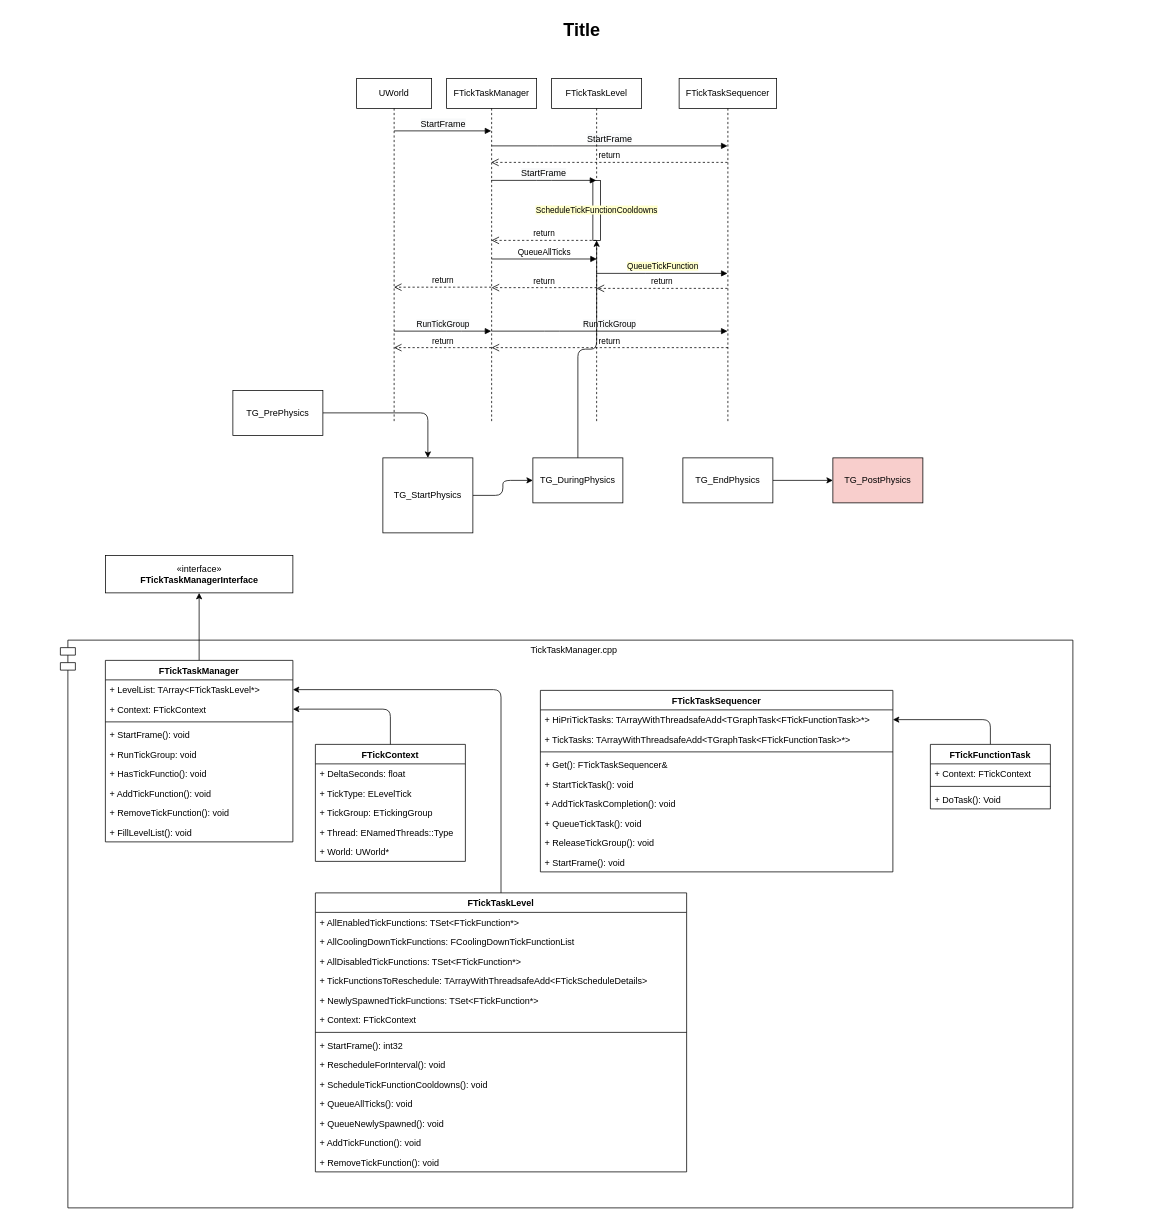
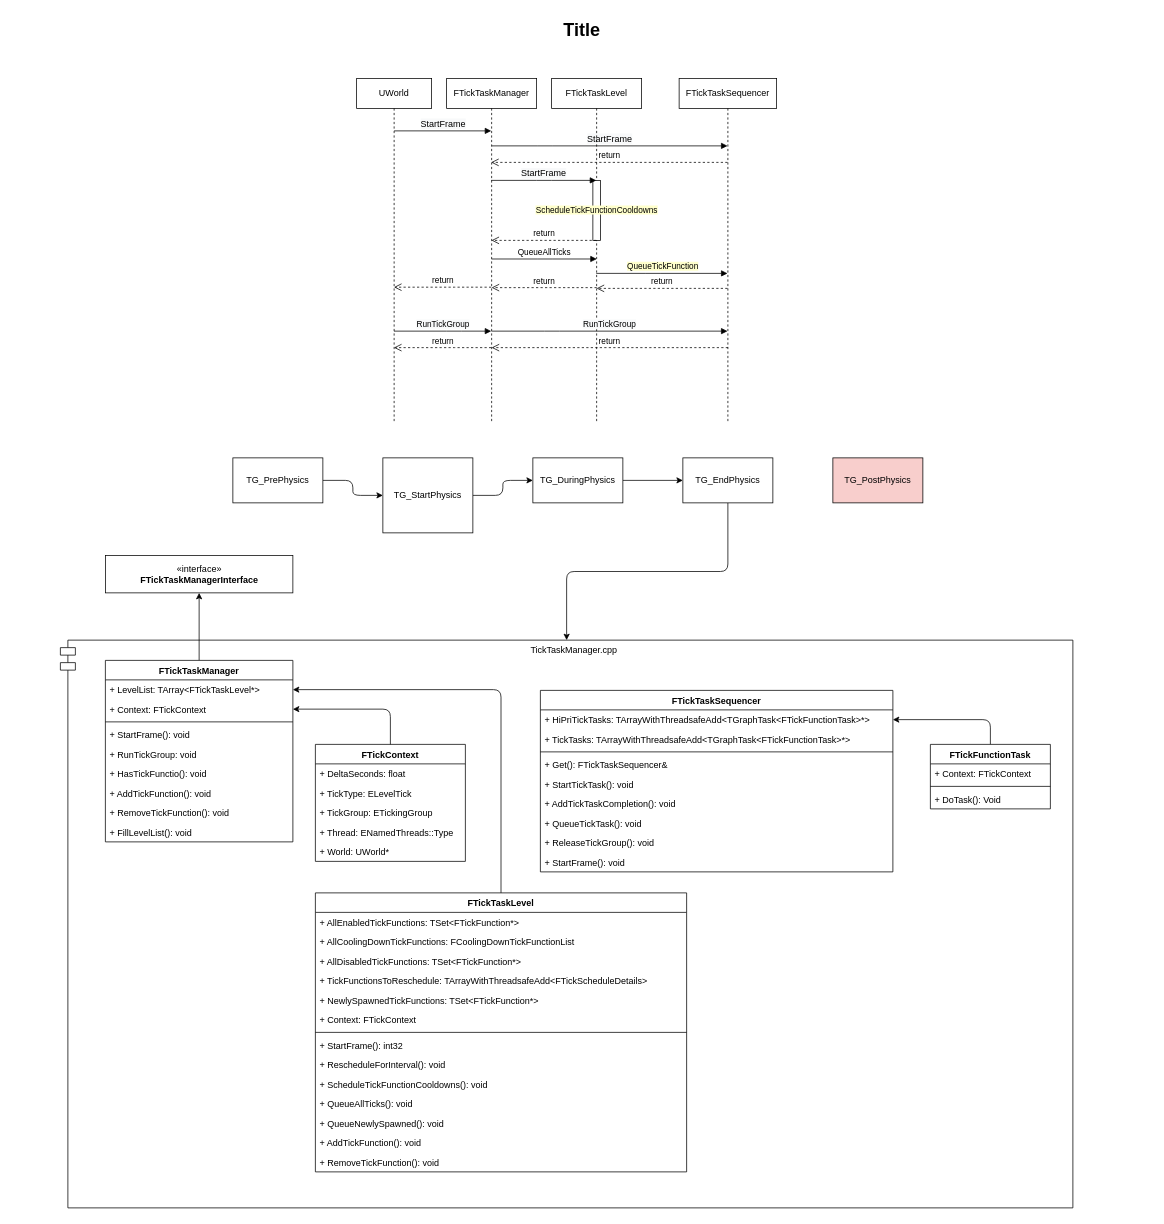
edge "TG_DuringPhysics" -> "ScheduleTickFunctionCooldowns": now "TG_DuringPhysics" -> "TG_EndPhysics"
node "TG_PrePhysics": moved (278, 413) -> (278, 480)
edge "TG_EndPhysics" -> "TG_PostPhysics": now "TG_EndPhysics" -> "TickTaskManager.cpp"
